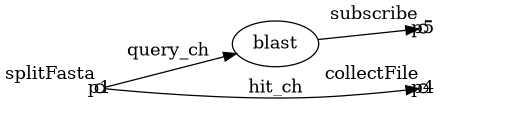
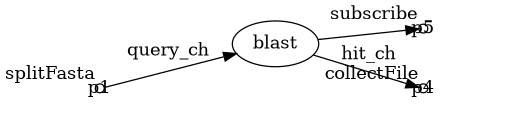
edge "p1 splitFasta" -> "p4 collectFile": now "blast" -> "p4 collectFile"
